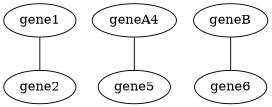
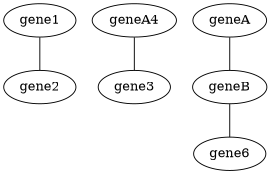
node "geneA": added
node "gene5": label "gene5" -> "gene3"
